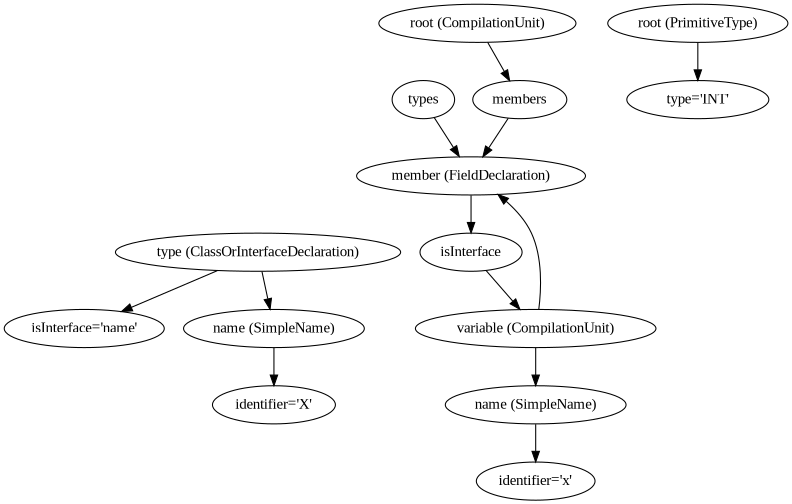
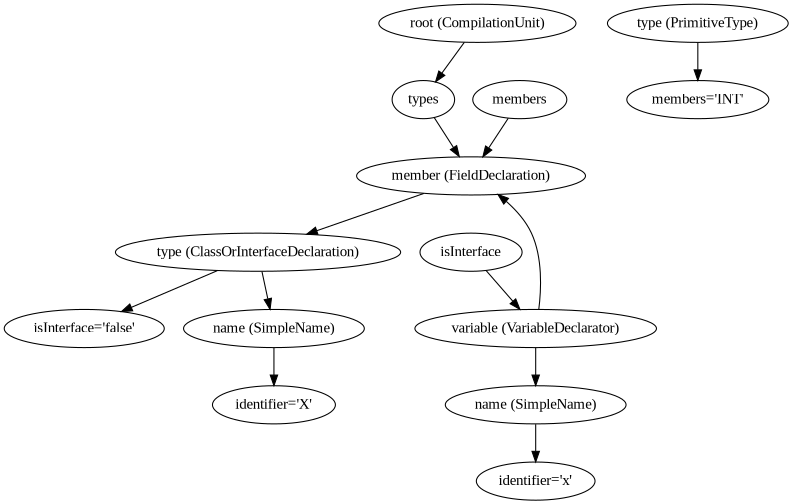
node "root (PrimitiveType)": label "root (PrimitiveType)" -> "type (PrimitiveType)"
edge "root (CompilationUnit)" -> "members": now "root (CompilationUnit)" -> "types"
node "type='INT'": label "type='INT'" -> "members='INT'"
edge "member (FieldDeclaration)" -> "isInterface": now "member (FieldDeclaration)" -> "type (ClassOrInterfaceDeclaration)"
node "isInterface='name'": label "isInterface='name'" -> "isInterface='false'"
node "variable (CompilationUnit)": label "variable (CompilationUnit)" -> "variable (VariableDeclarator)"
